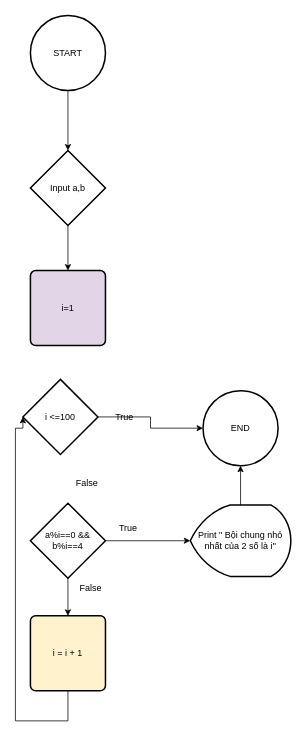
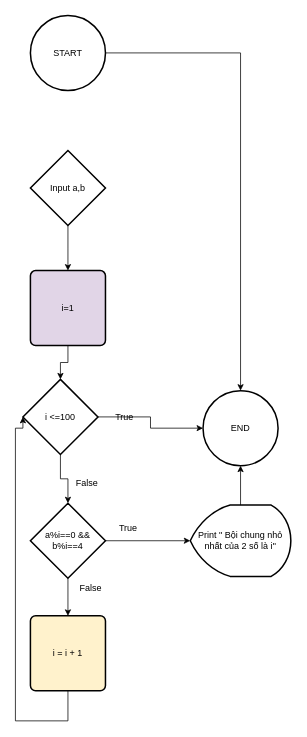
edge "START" -> "Input a,b": now "START" -> "END"
edge "i=1" -> "i <=100": added
edge "i <=100" -> "a%i==0 && b%i==4": added
